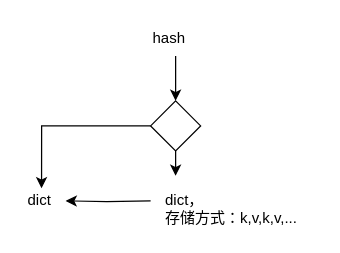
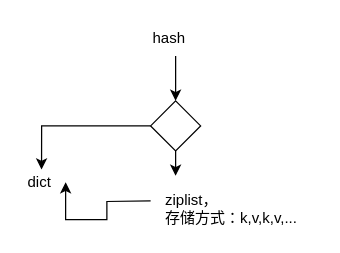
node "dict": moved (44, 201) -> (44, 182)
node "dict， 存储方式：k,v,k,v,...": label "dict， 存储方式：k,v,k,v,..." -> "ziplist， 存储方式：k,v,k,v,..."
